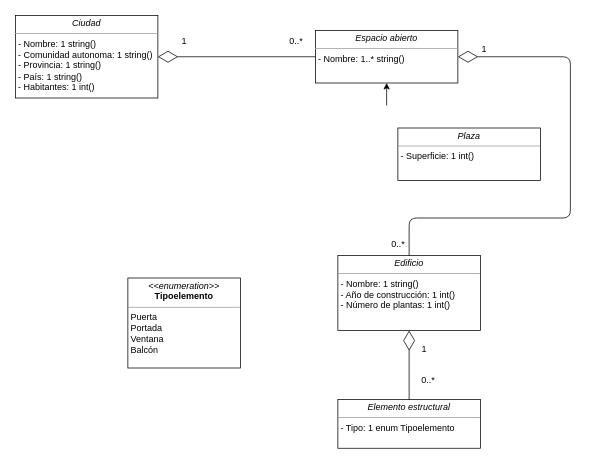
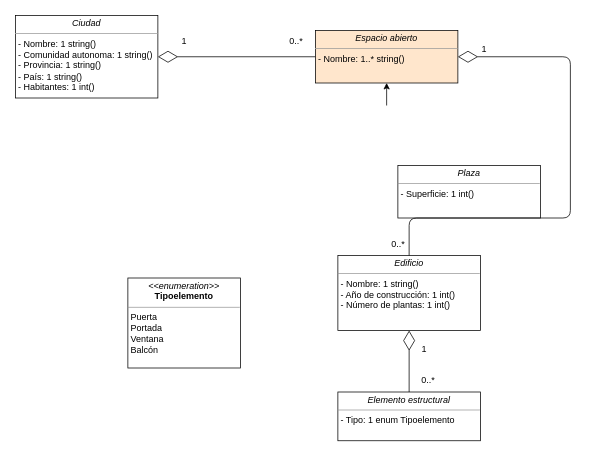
node "Espacio abierto - Nombre: 1..* string()": fillcolor #ffffff -> #ffe6cc
node "Plaza - Superficie: 1 int()": moved (469, 154) -> (469, 192)
node "Elemento estructural - Tipo: 1 enum Tipoelemento": moved (409, 424) -> (409, 416)
